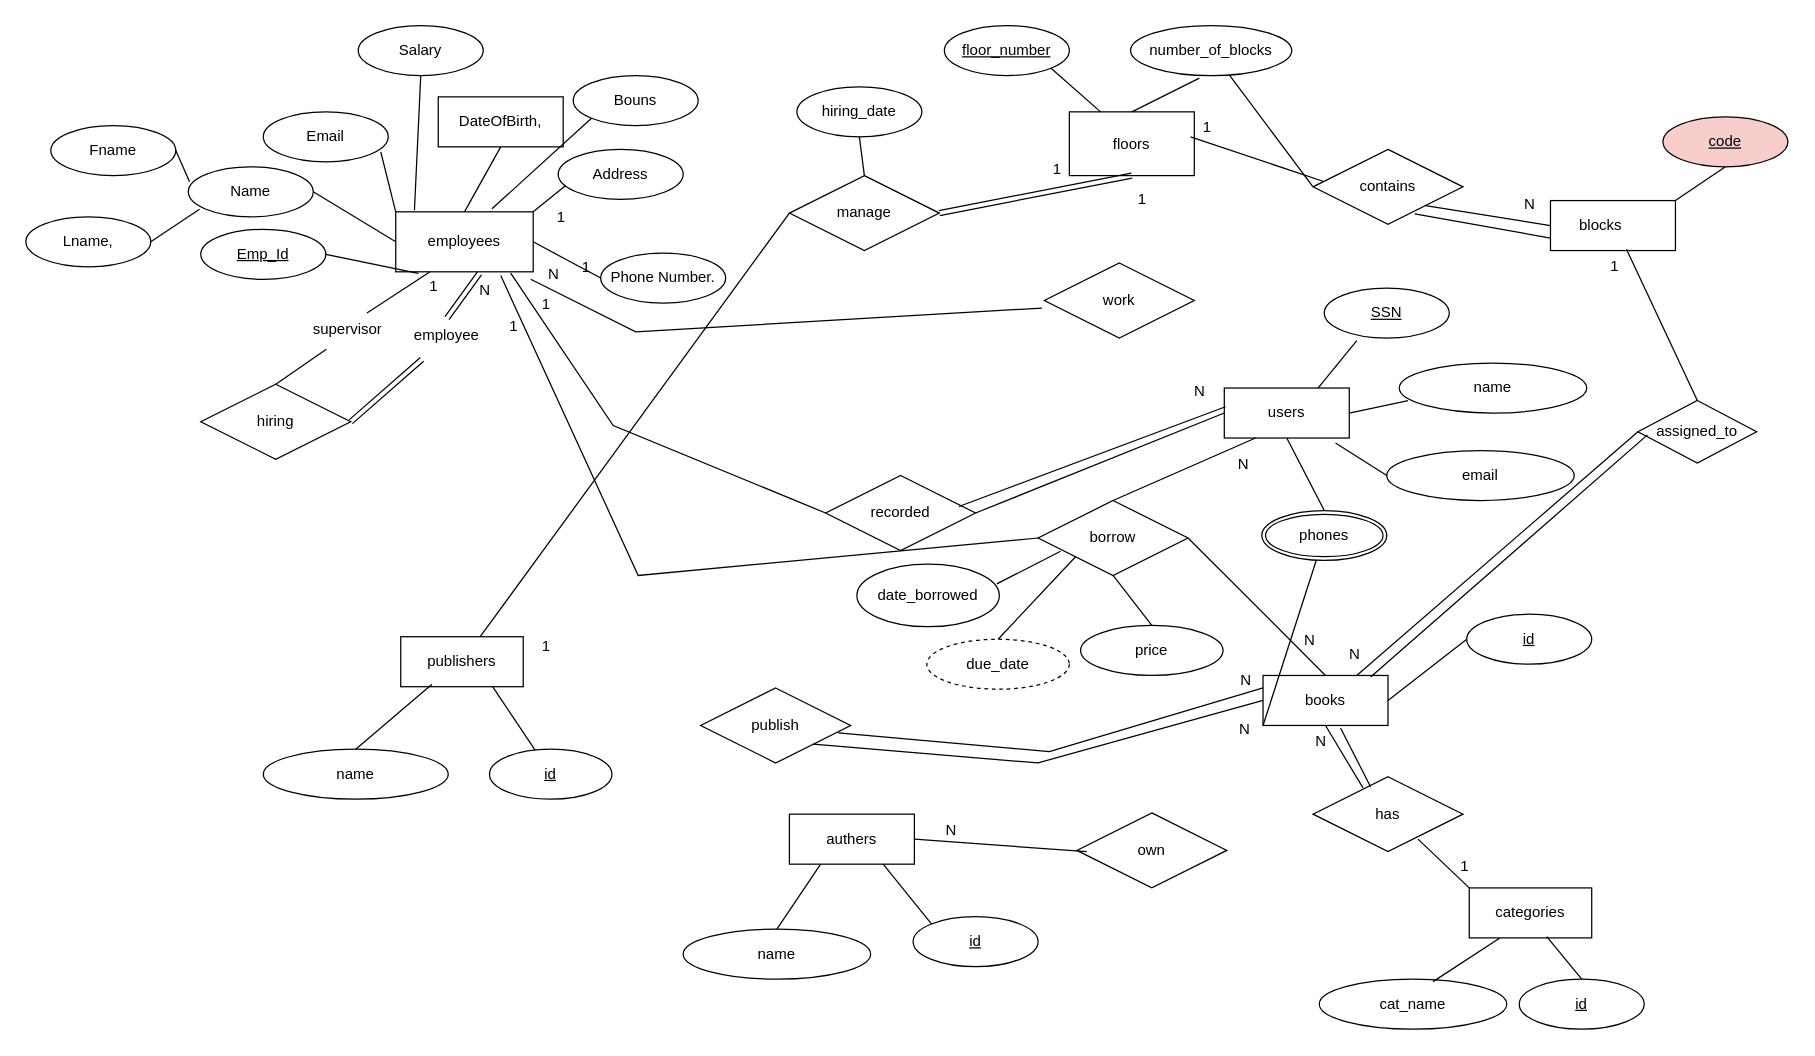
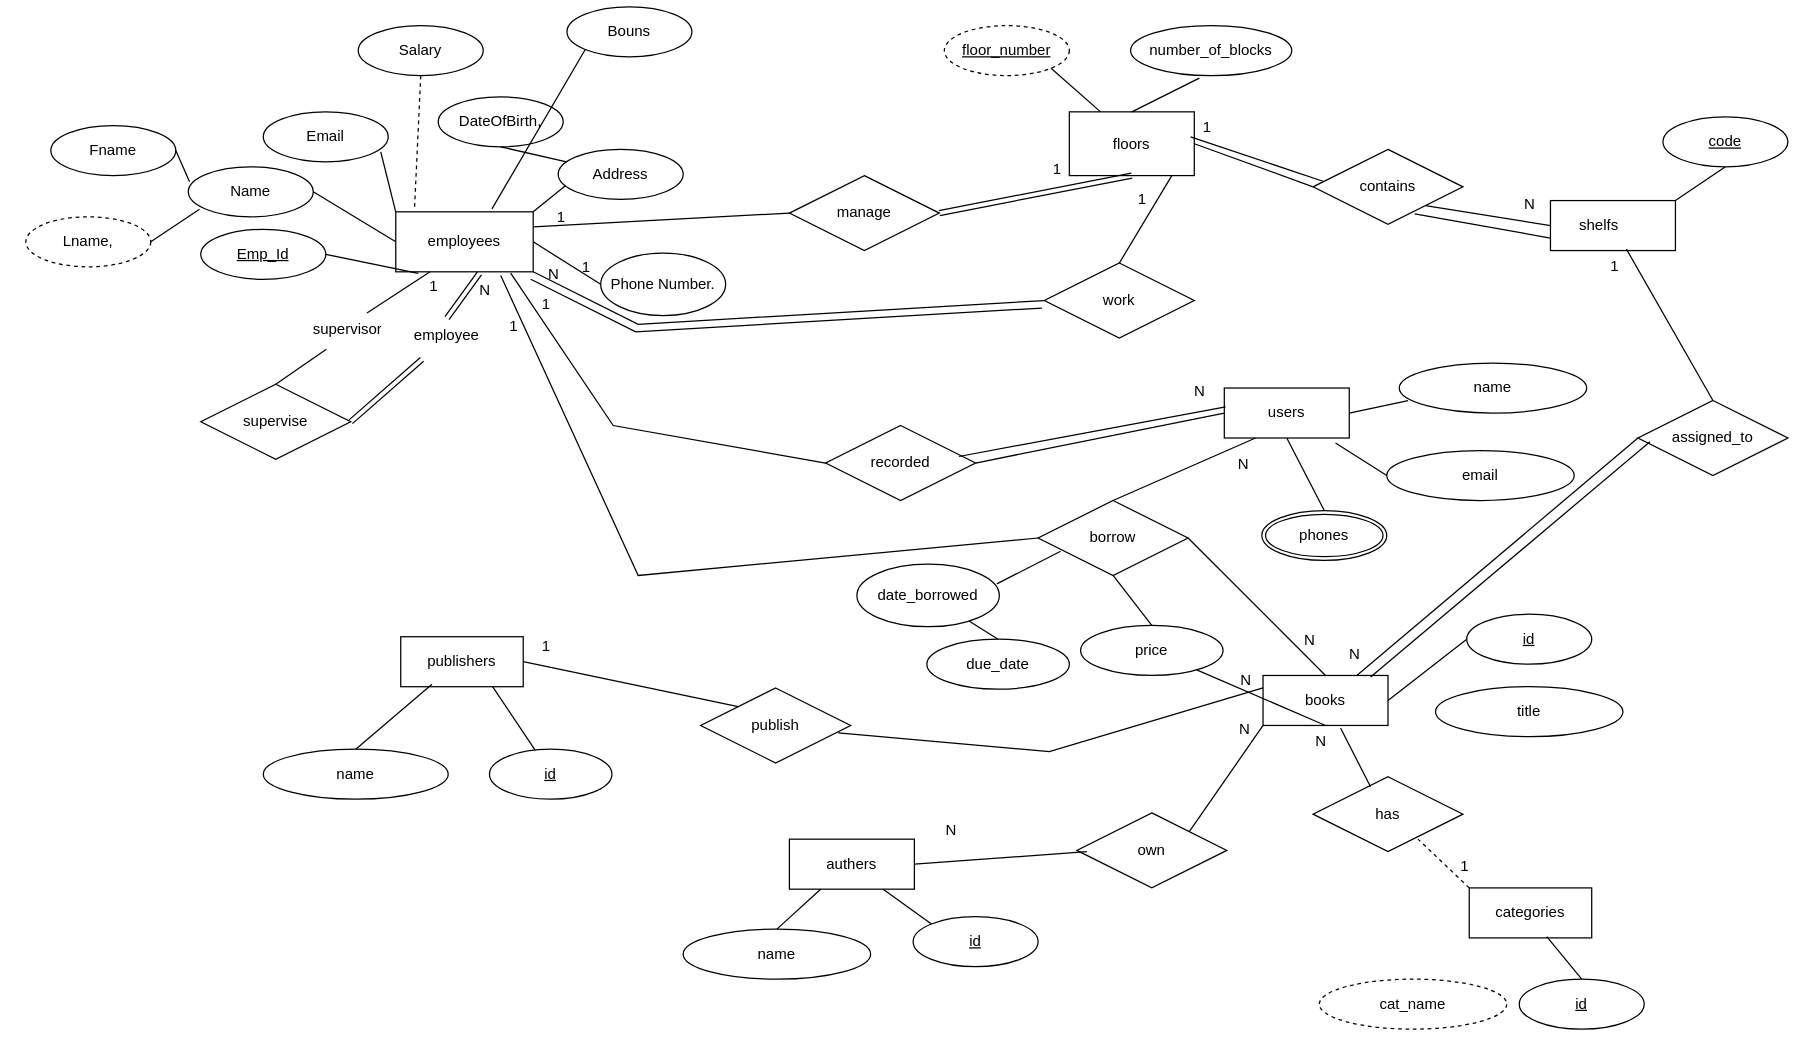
node "floor_number": style solid -> dashed
node "Bouns": moved (636, 101) -> (629, 32)
node "hiring_date": removed
node "DateOfBirth,": shape rectangle -> ellipse
edge "number_of_blocks" -- "contains": now "floors" -- "contains"
node "code": fillcolor #f8cecc -> #ffffff
edge "Salary" -- "employees": style solid -> dashed
edge "hiring_date" -- "manage": removed
edge "DateOfBirth," -- "employees": now "DateOfBirth," -- "Address"
edge "floors" -- "work": added
node "blocks": label "blocks" -> "shelfs"
node "Lname,": style solid -> dashed
node "Phone Number.": size 125x50 -> 125x63
node "SSN": removed
edge "employees" -- "work": added
edge "manage" -- "publishers": now "manage" -- "employees"
edge "SSN" -- "users": removed
node "hiring": label "hiring" -> "supervise"
node "assigned_to": size 119x63 -> 150x75
node "recorded": moved (901, 513) -> (901, 463)
edge "borrow" -- "due_date": now "date_borrowed" -- "due_date"
edge "phones" -- "books": now "own" -- "books"
node "due_date": style dashed -> solid
edge "publishers" -- "publish": added
node "title": added
edge "books" -- "has": now "books" -- "price"
edge "books" -- "publish": removed
node "authers": moved (852, 839) -> (852, 864)
edge "has" -- "categories": style solid -> dashed
edge "categories" -- "cat_name": removed
node "cat_name": style solid -> dashed
